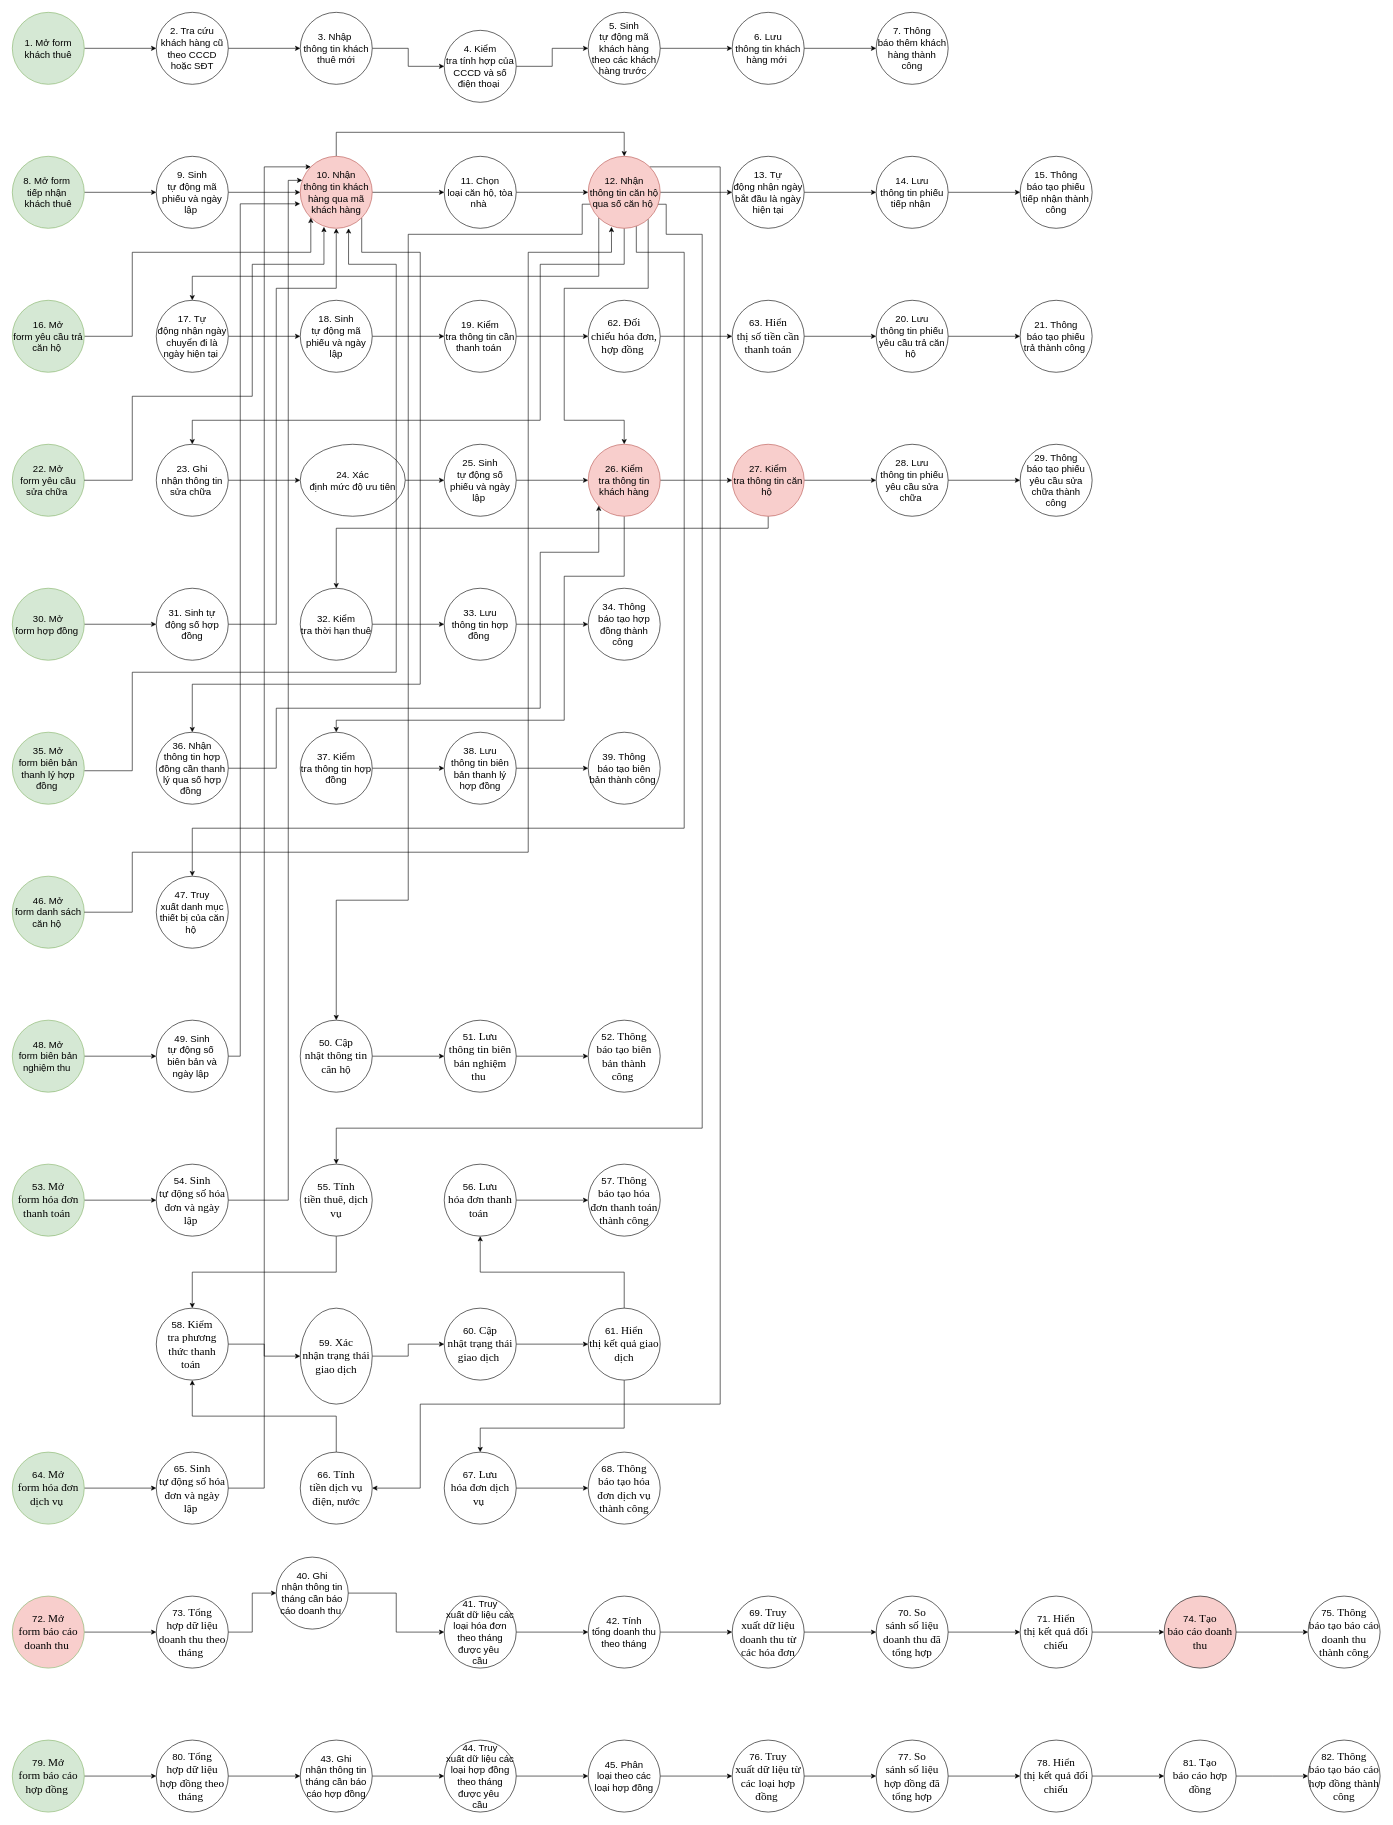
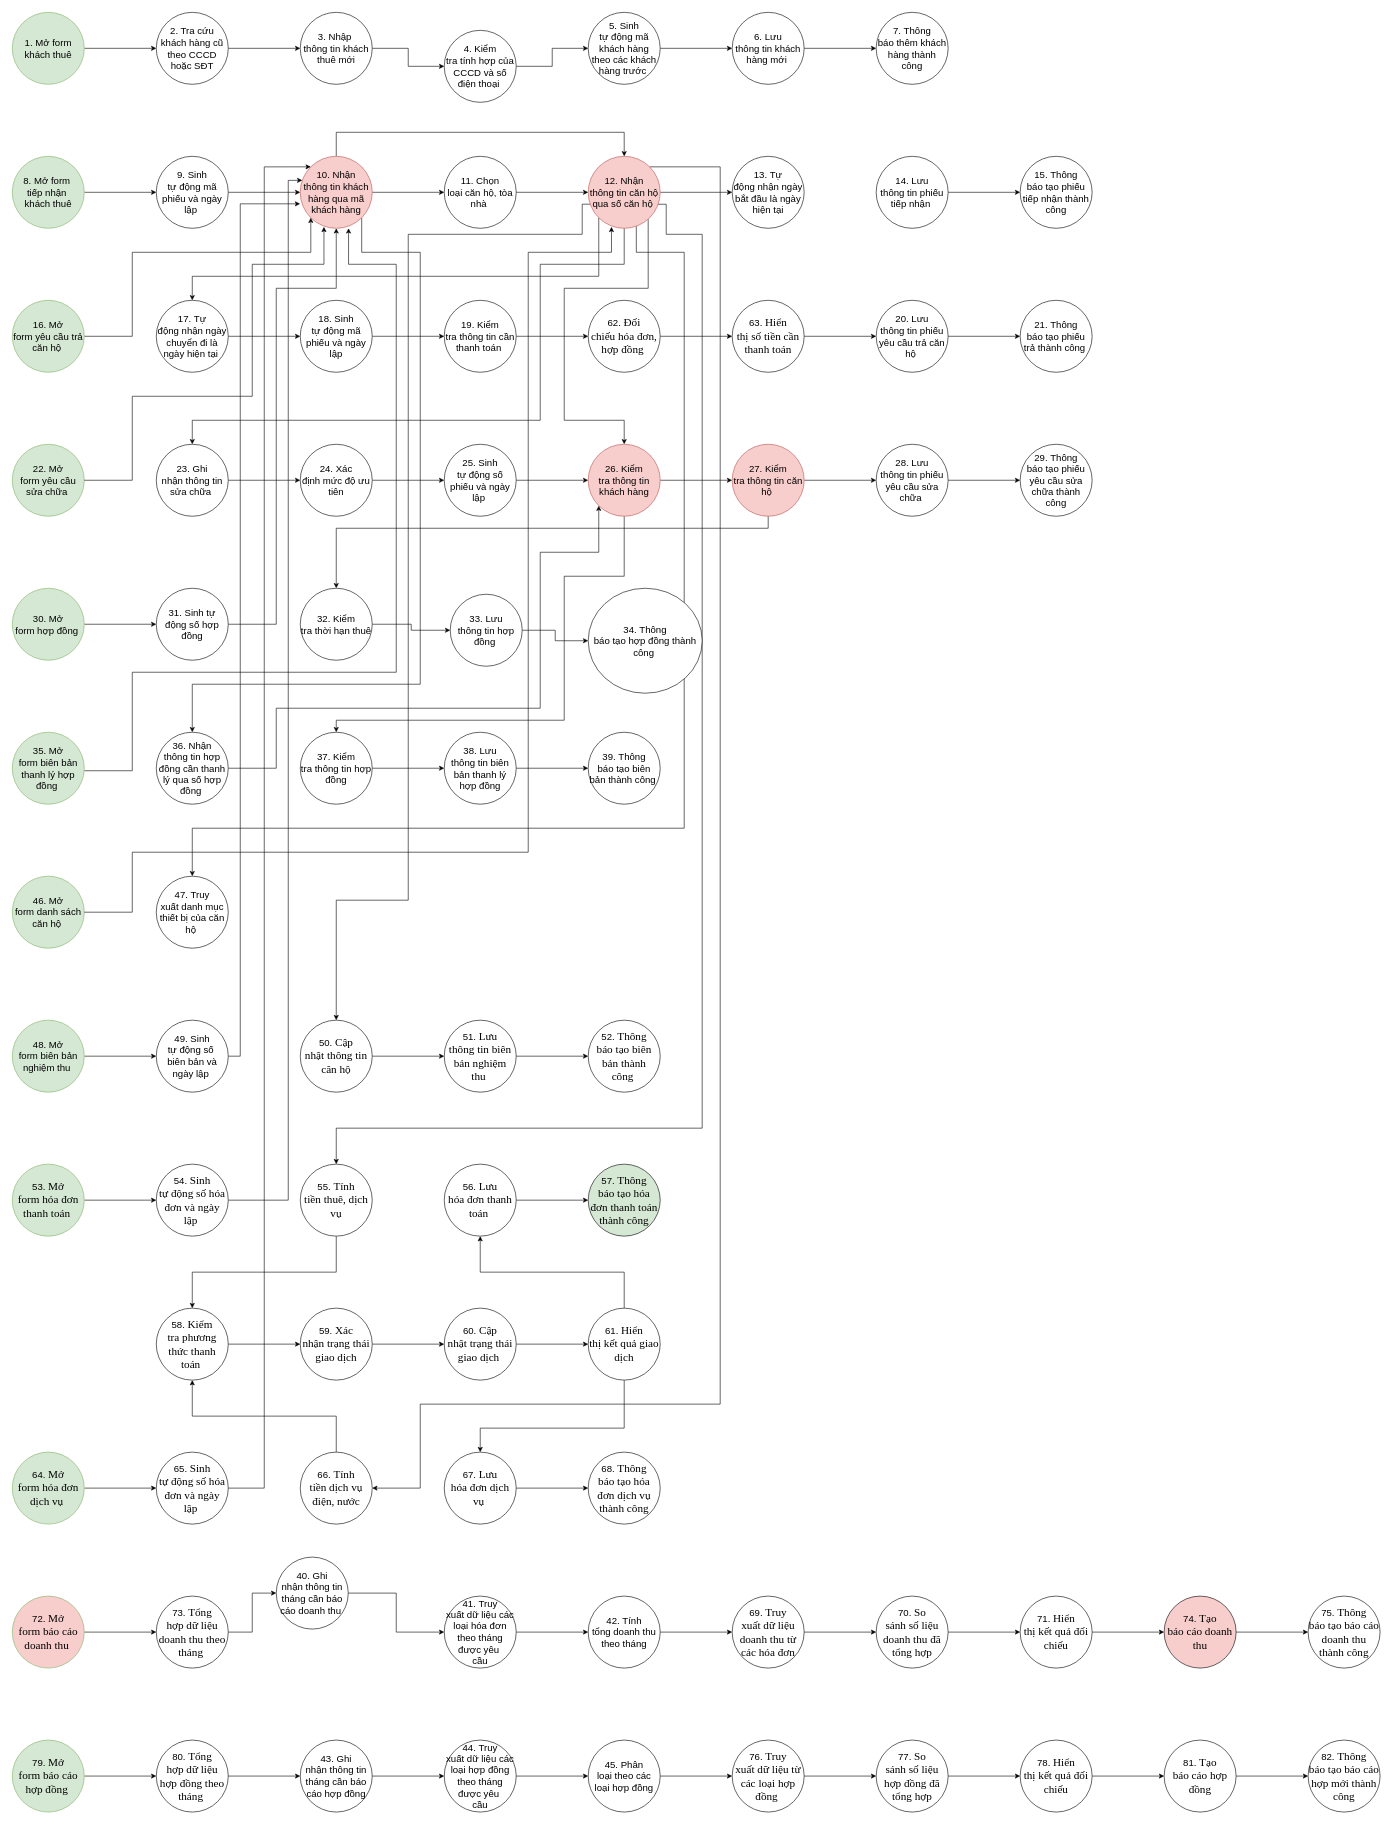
edge "13. Tự động nhận ngày bắt đầu là ngày hiện tại" -> "14. Lưu thông tin phiếu tiếp nhận": removed
node "24. Xác định mức độ ưu tiên": size 105x72 -> 72x72
node "33. Lưu thông tin hợp đồng": moved (480, 624) -> (486, 630)
node "34. Thông báo tạo hợp đồng thành công": size 72x72 -> 114x105
node "57. Thông báo tạo hóa đơn thanh toán thành công": fillcolor #ffffff -> #d5e8d4
node "59. Xác nhận trạng thái giao dịch": size 72x96 -> 72x72
node "82. Thông báo tạo báo cáo hợp đồng thành công": label "82. Thông báo tạo báo cáo hợp đồng thành công" -> "82. Thông báo tạo báo cáo hợp mới thành công"
